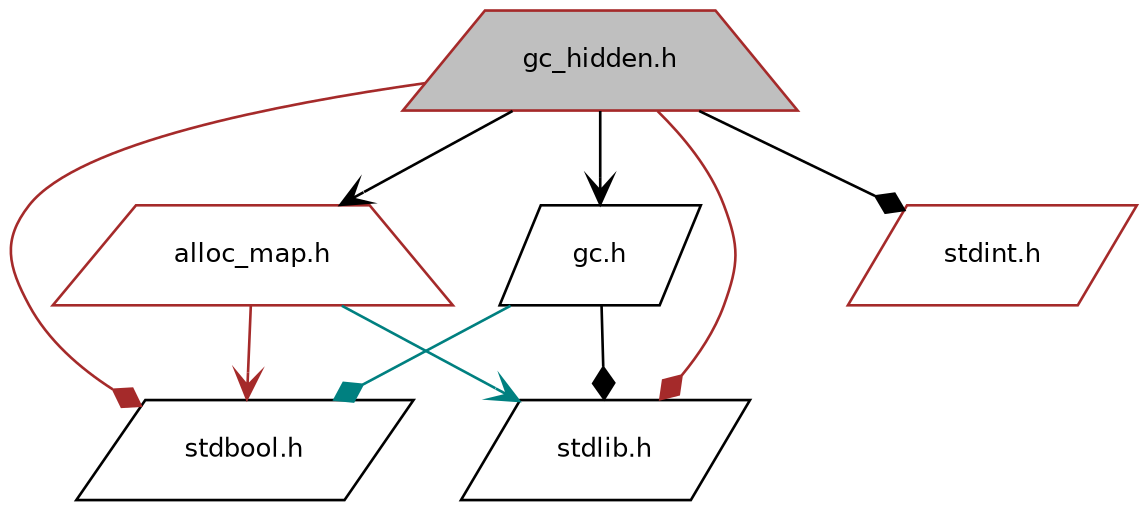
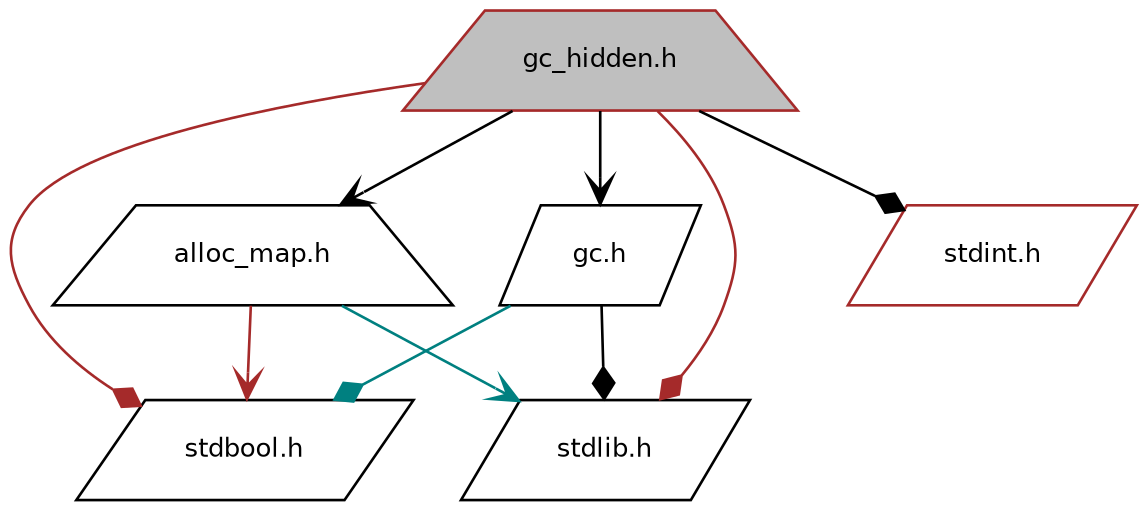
node "alloc_map.h": color brown -> black
